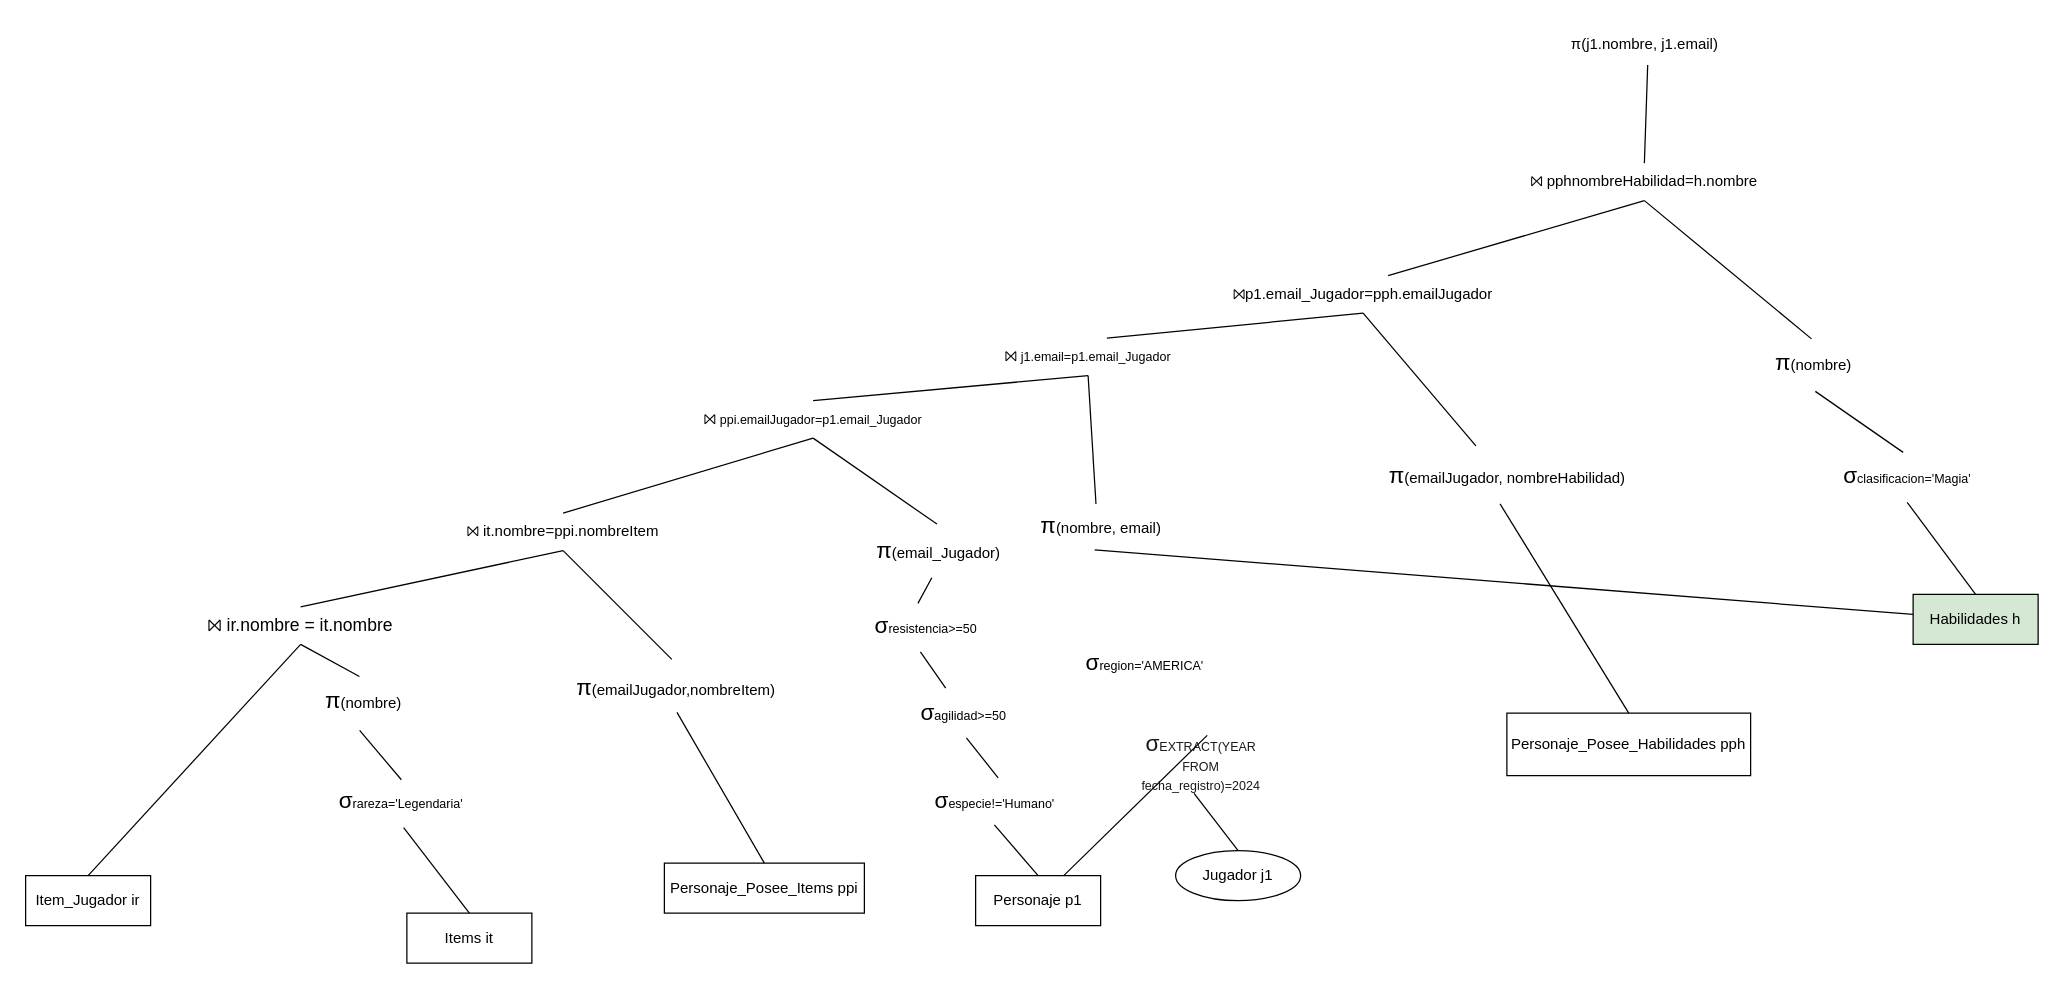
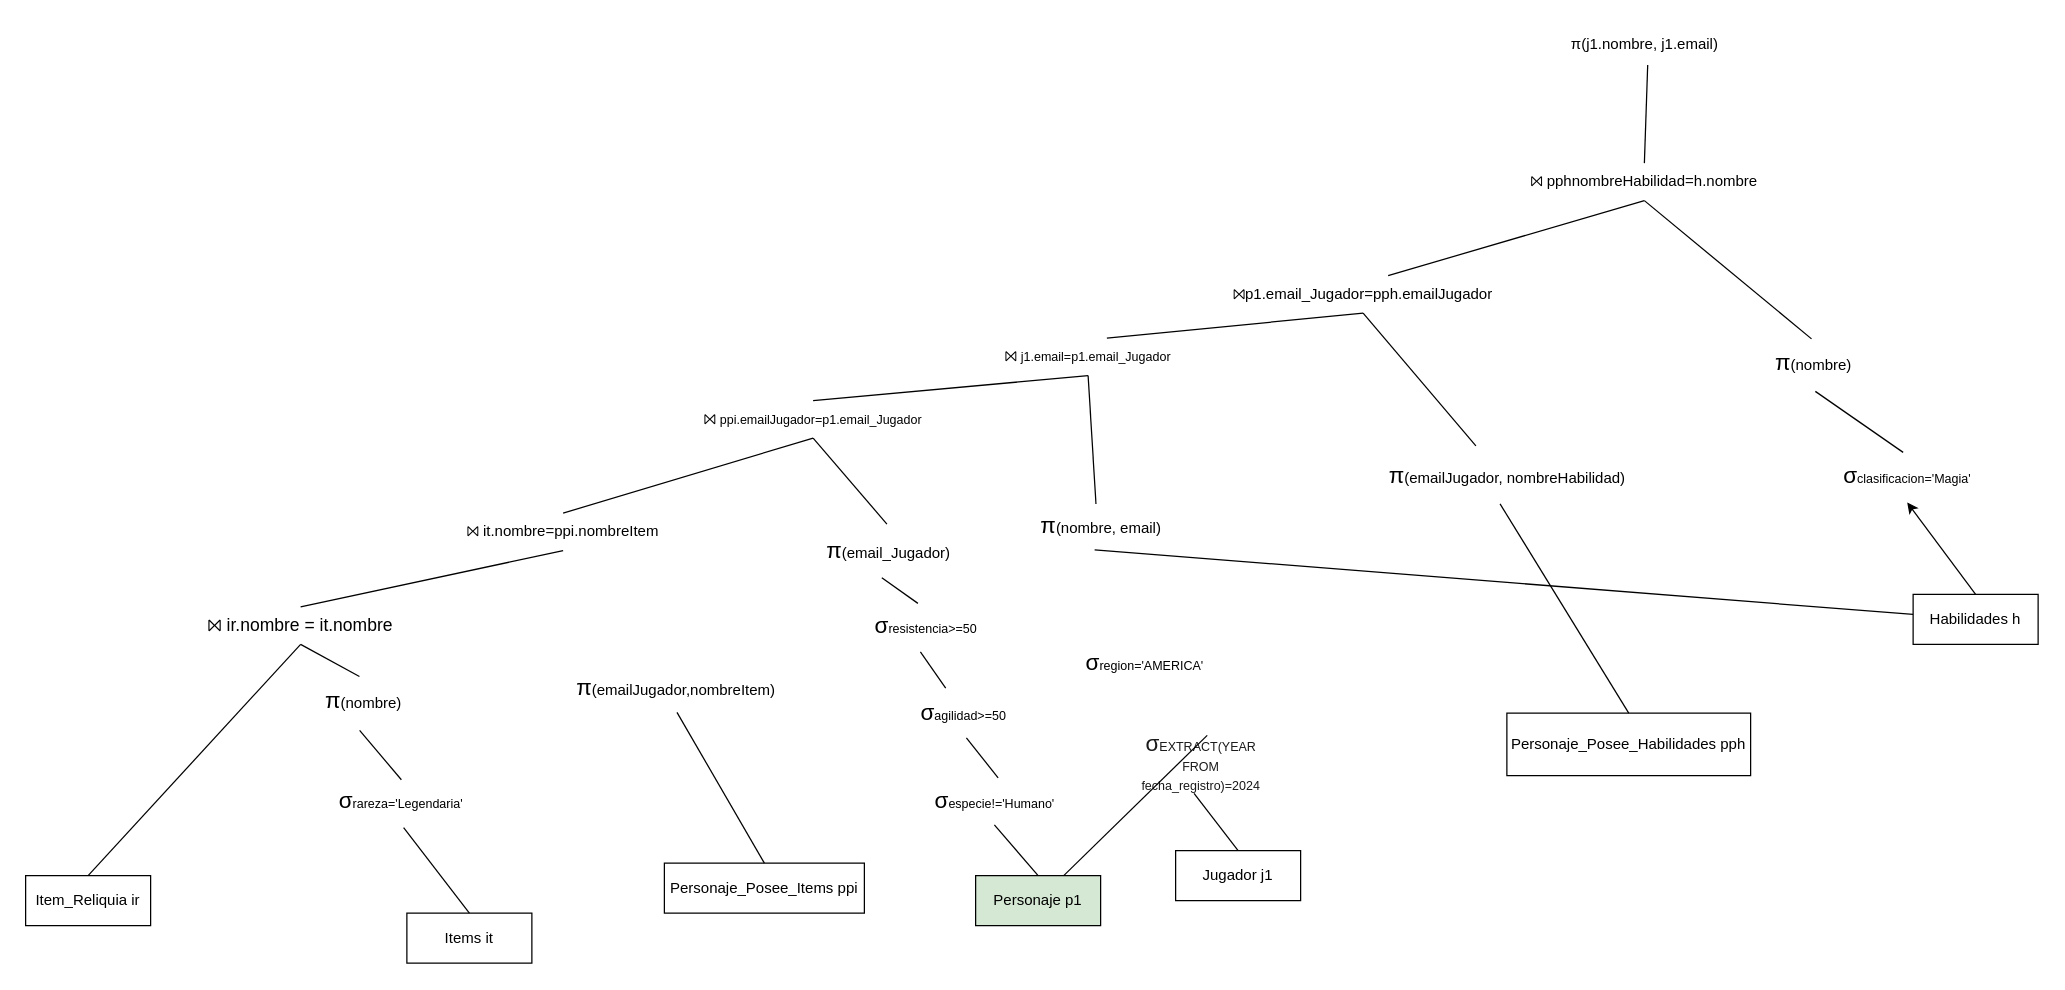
edge "σclasificacion='Magia'" -- "Habilidades h": arrowhead none -> classic
node "π(email_Jugador)": moved (938, 551) -> (888, 551)
edge "⨝ it.nombre=ppi.nombreItem" -- "π(emailJugador,nombreItem)": removed
node "Habilidades h": fillcolor #d5e8d4 -> #ffffff
node "Jugador j1": shape ellipse -> rectangle
node "Item_Jugador ir": label "Item_Jugador ir" -> "Item_Reliquia ir"
node "Personaje p1": fillcolor #ffffff -> #d5e8d4
